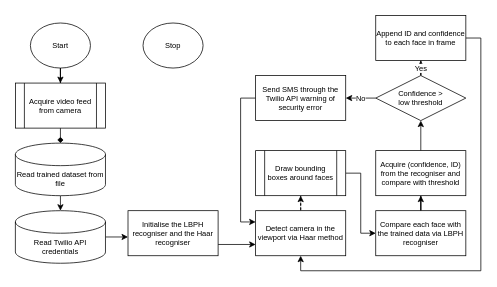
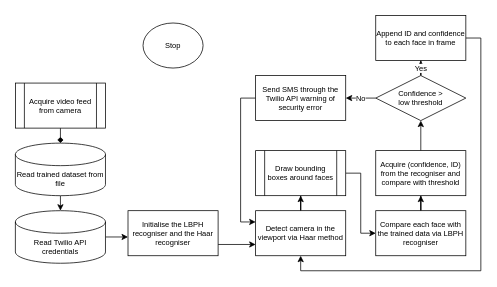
node "Start": removed
edge "Start" -> "Acquire video feed from camera": removed
edge "Detect camera in the viewport via Haar method" -> "Draw bounding boxes around faces": style dashed -> solid
